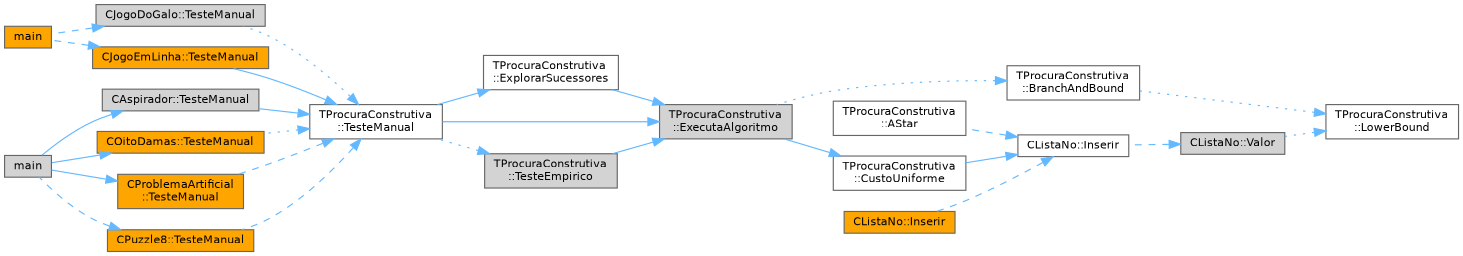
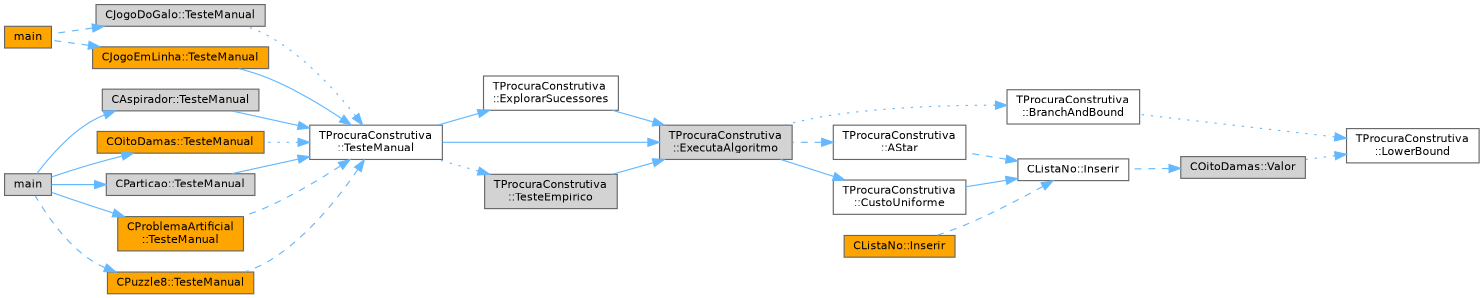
edge "TProcuraConstrutiva ::ExecutaAlgoritmo" -> "TProcuraConstrutiva ::AStar": added
node "CListaNo::Valor": label "CListaNo::Valor" -> "COitoDamas::Valor"
node "CParticao::TesteManual": added
